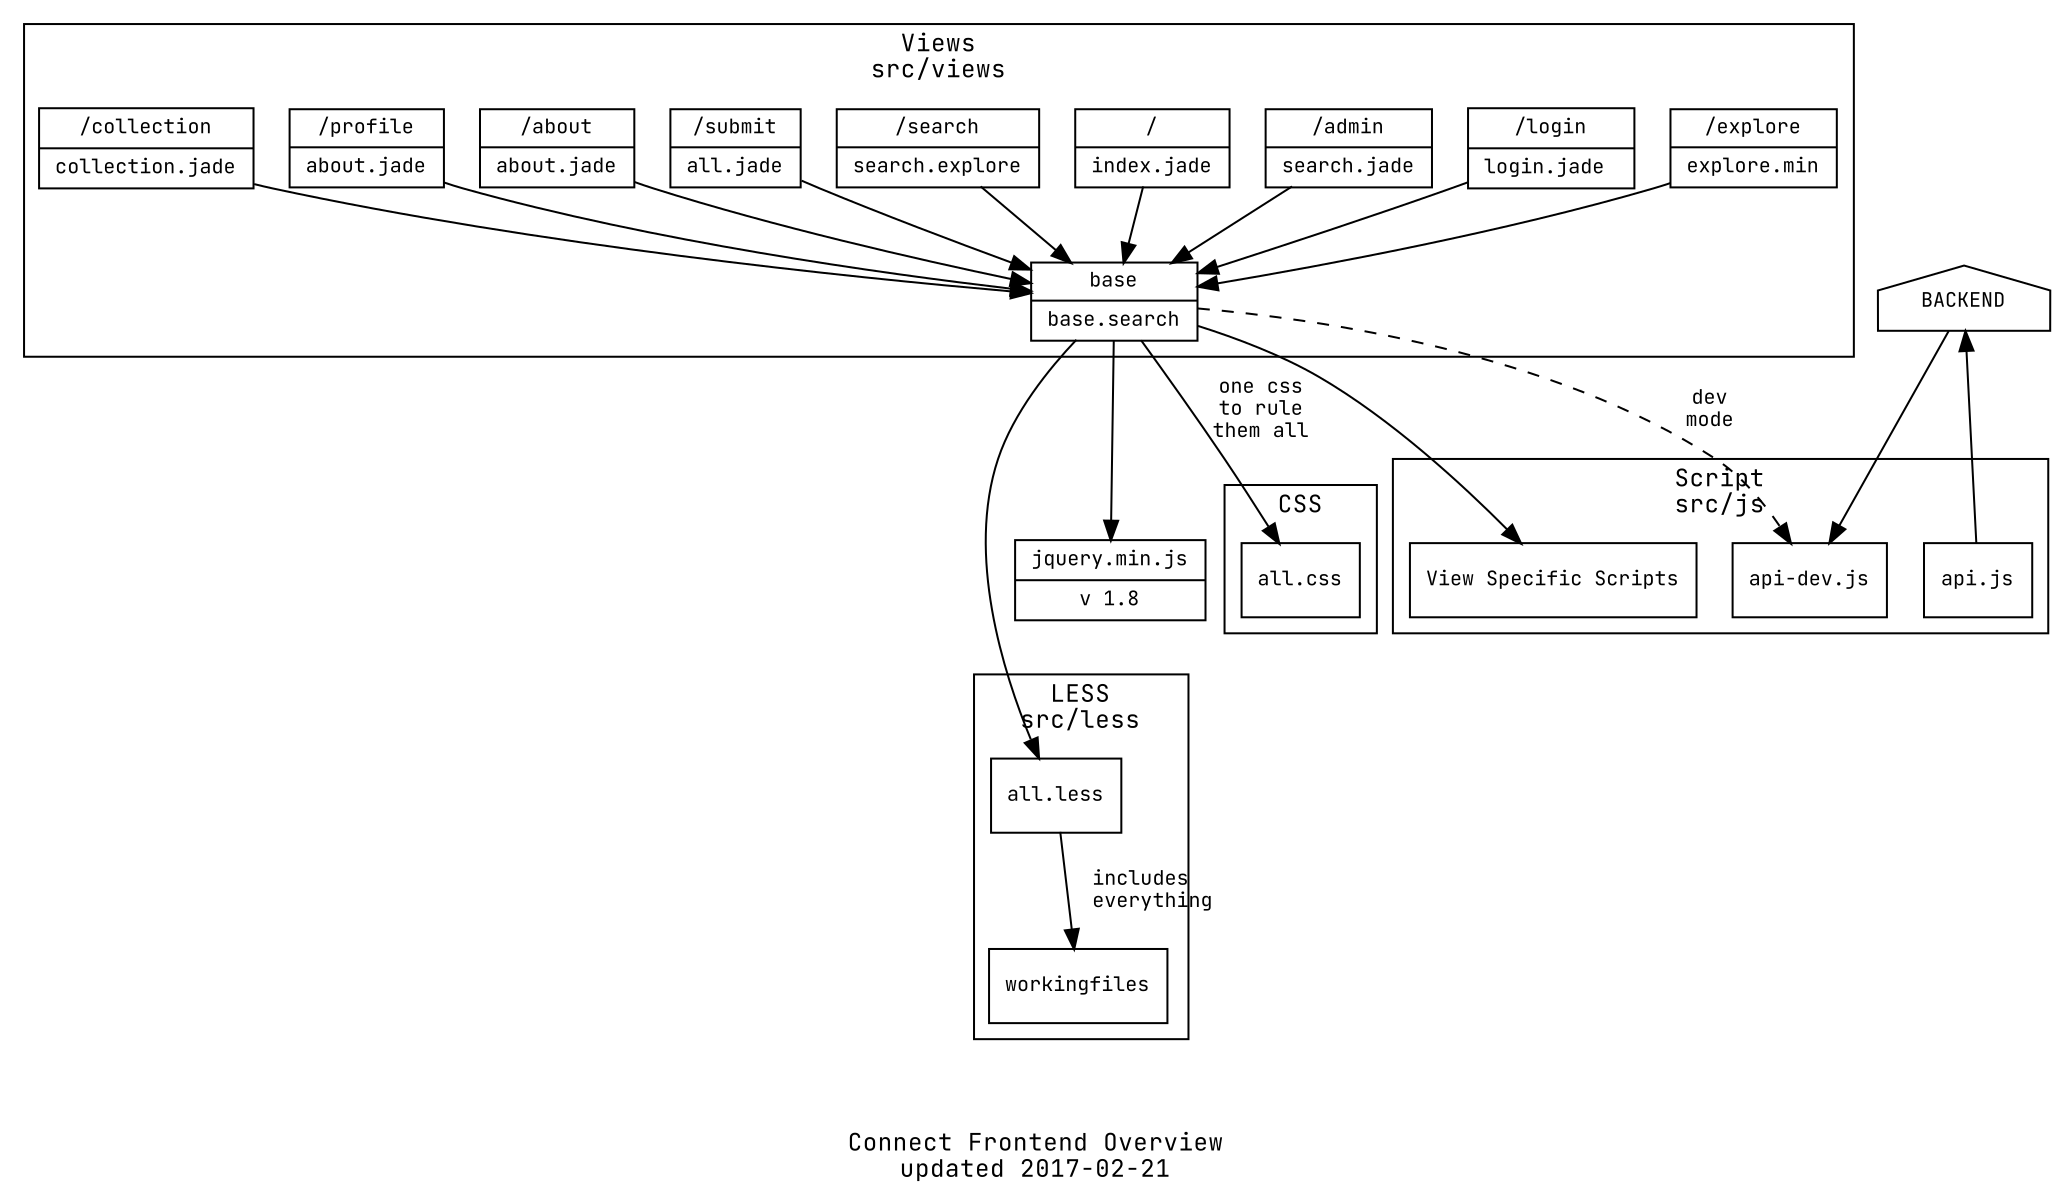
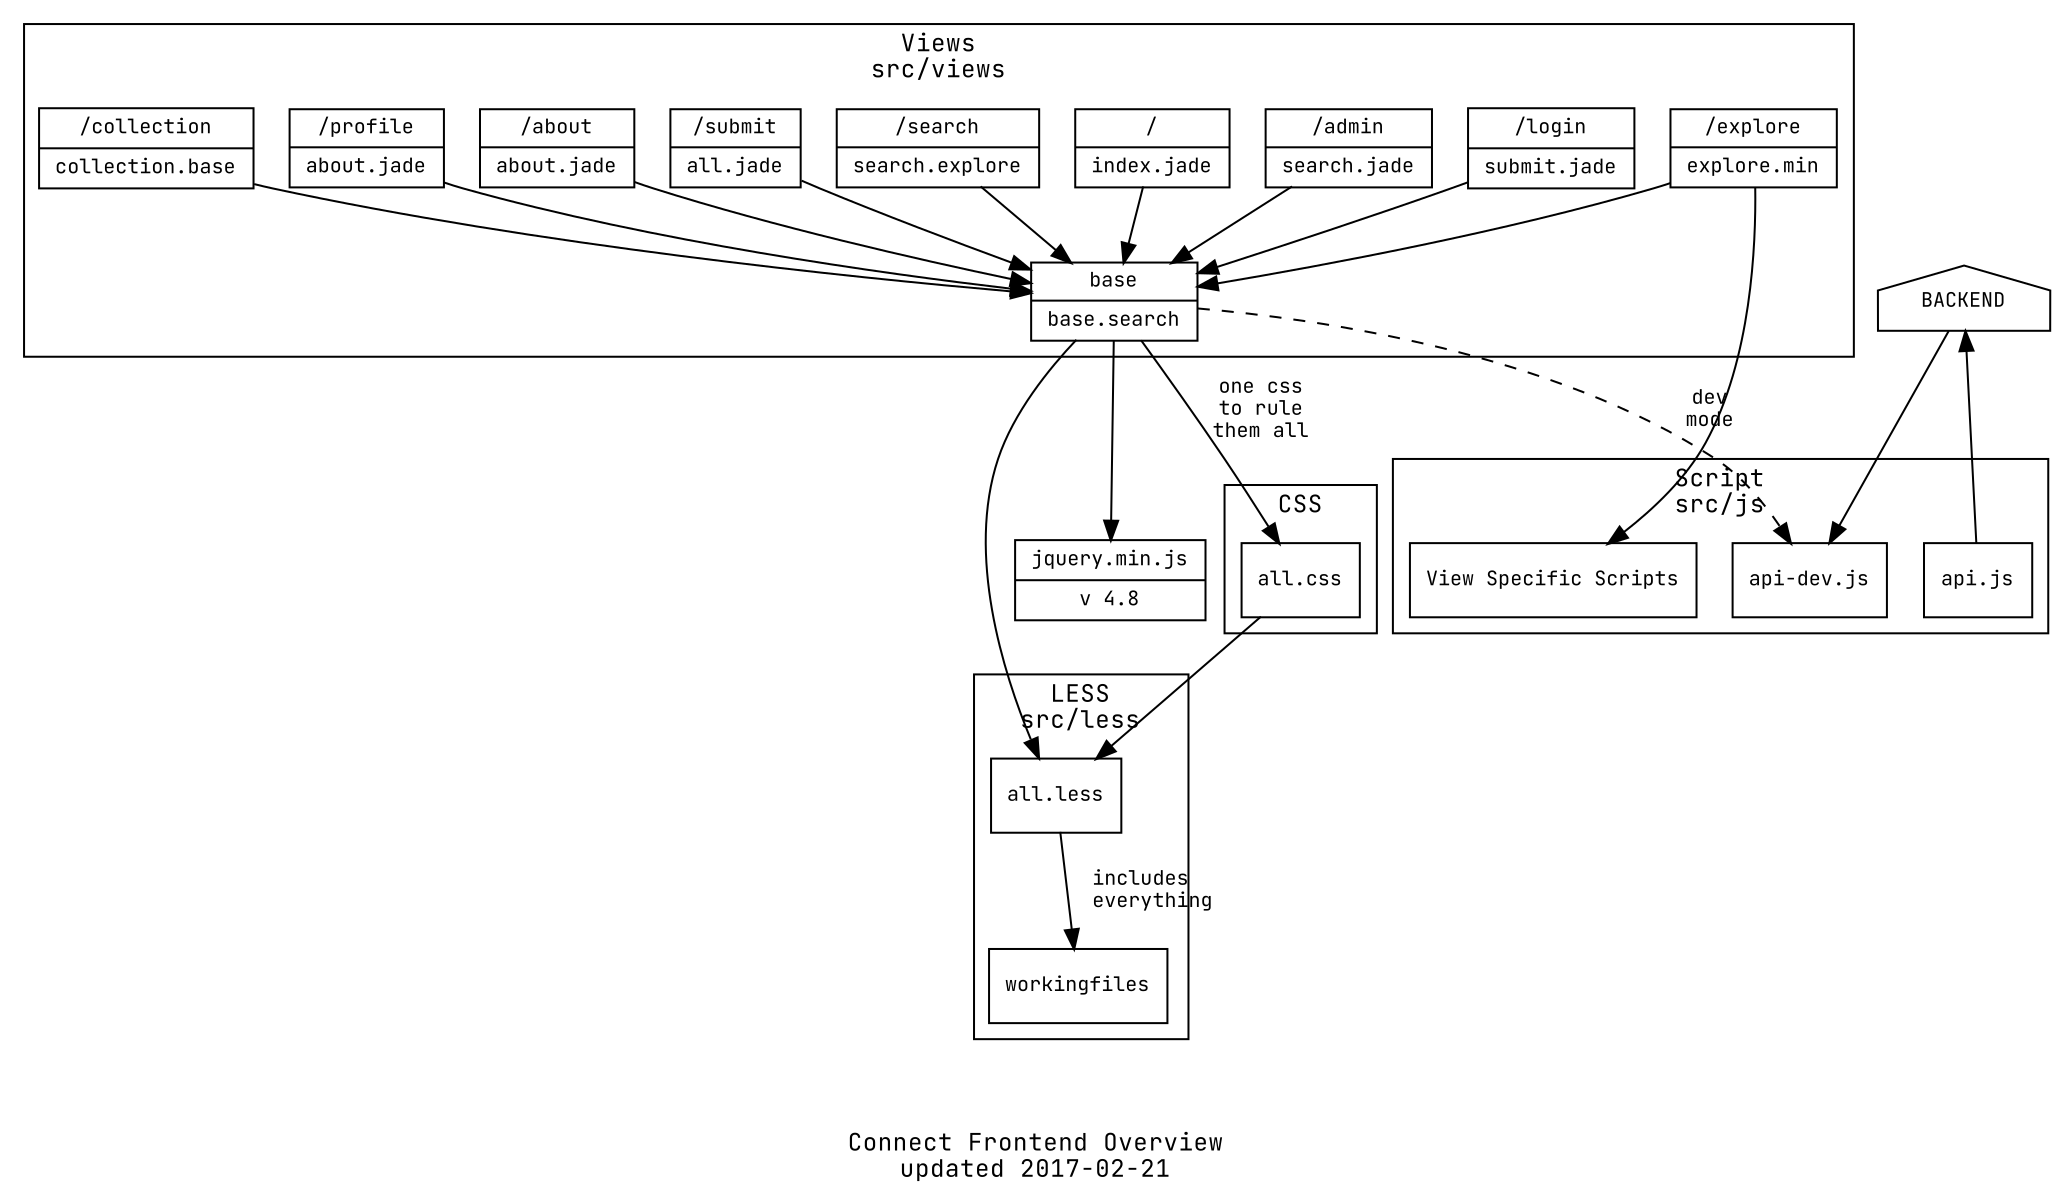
node "/collection": text "collection.jade" -> "collection.base"
node "/login": text "login.jade" -> "submit.jade"
edge "base" -> "View Specific Scripts": now "/explore" -> "View Specific Scripts"
node "jquery.min.js": text "v 1.8" -> "v 4.8"
edge "all.css" -> "all.less": added
